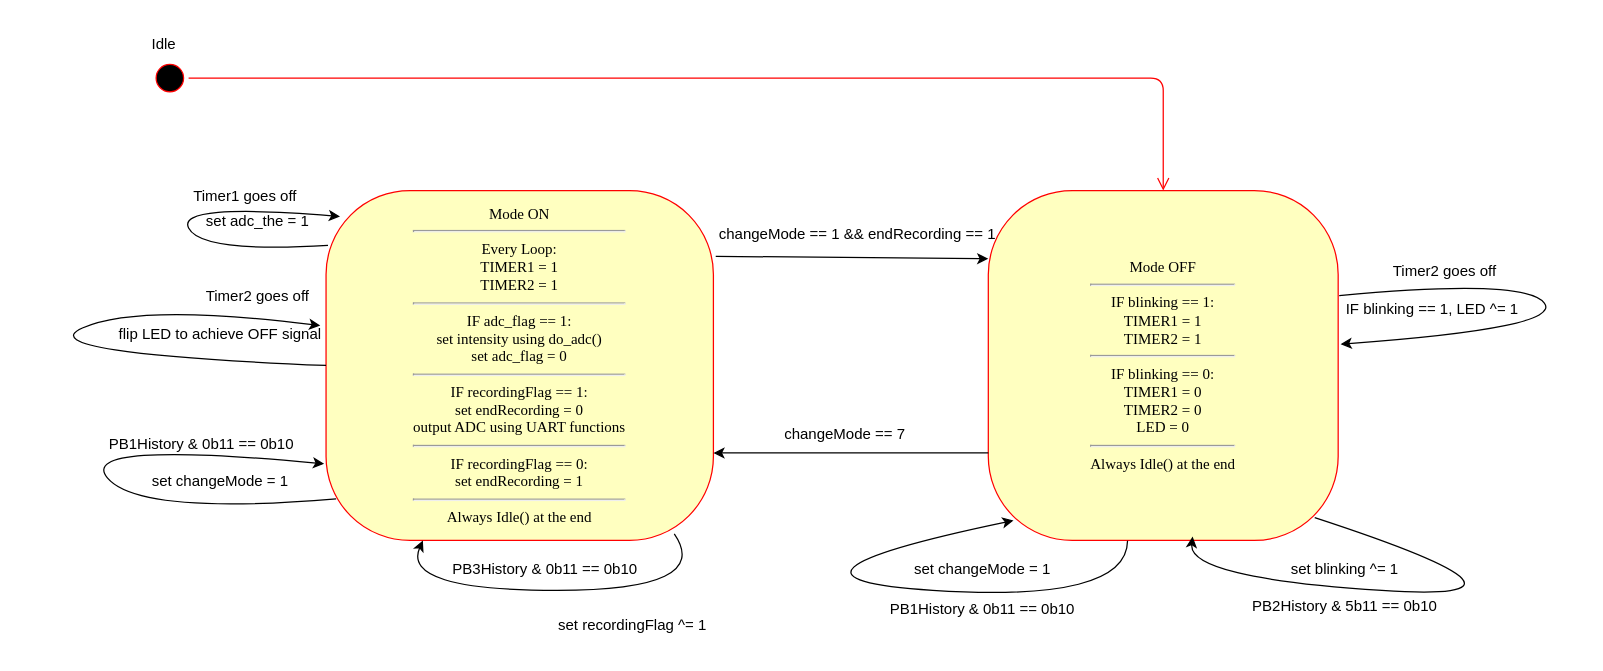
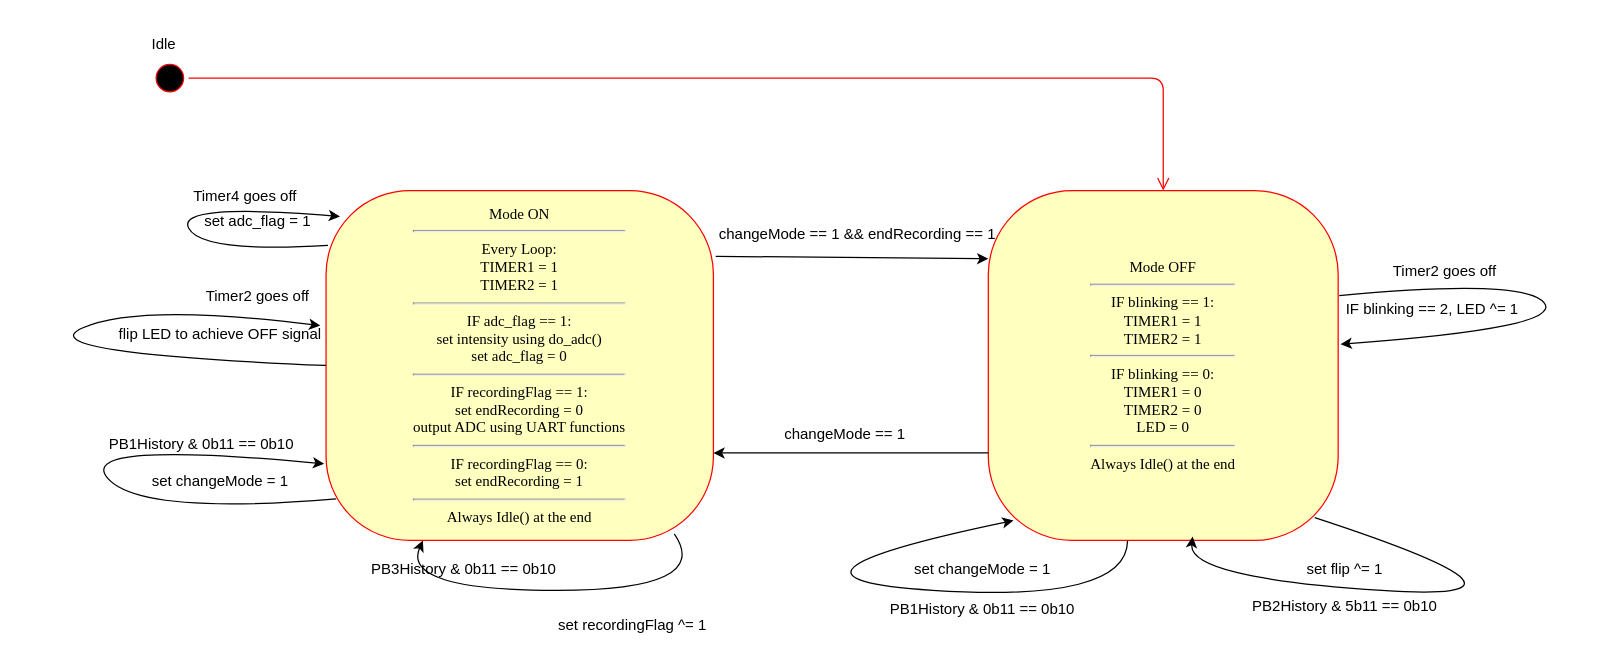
node "Timer1 goes off": label "Timer1 goes off" -> "Timer4 goes off"
node "set adc_the = 1": label "set adc_the = 1" -> "set adc_flag = 1"
node "IF blinking == 1, LED ^= 1": label "IF blinking == 1, LED ^= 1" -> "IF blinking == 2, LED ^= 1"
node "changeMode == 7": label "changeMode == 7" -> "changeMode == 1"
node "PB3History & 0b11 == 0b10": moved (544, 569) -> (463, 569)
node "set blinking ^= 1": label "set blinking ^= 1" -> "set flip ^= 1"
